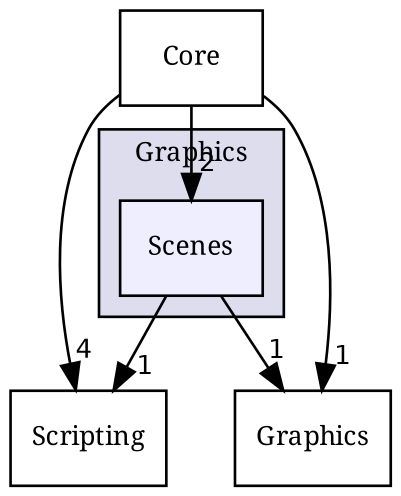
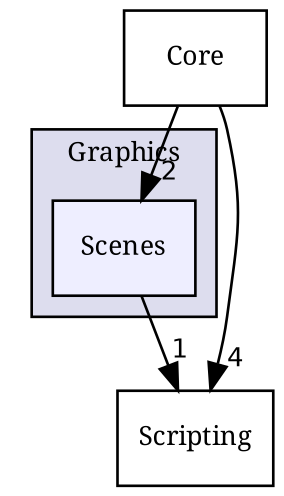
node "Graphics": removed
